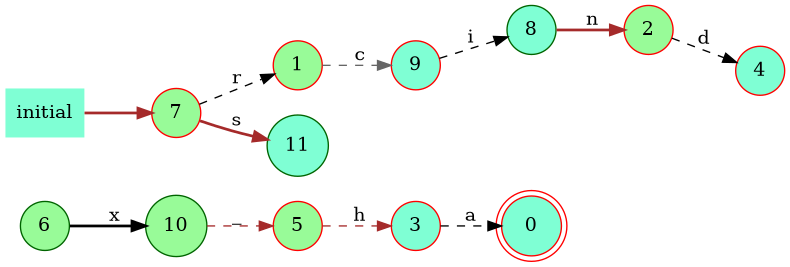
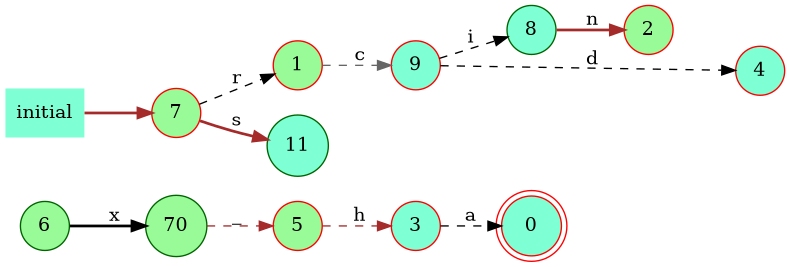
edge "2" -> "4": now "9" -> "4"
node "10": label "10" -> "70"
